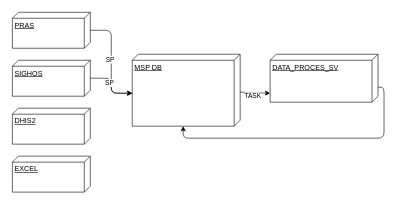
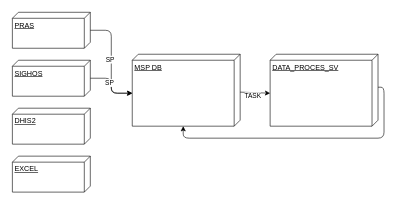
node "DATA_PROCES_SV": size 108x48 -> 108x72
